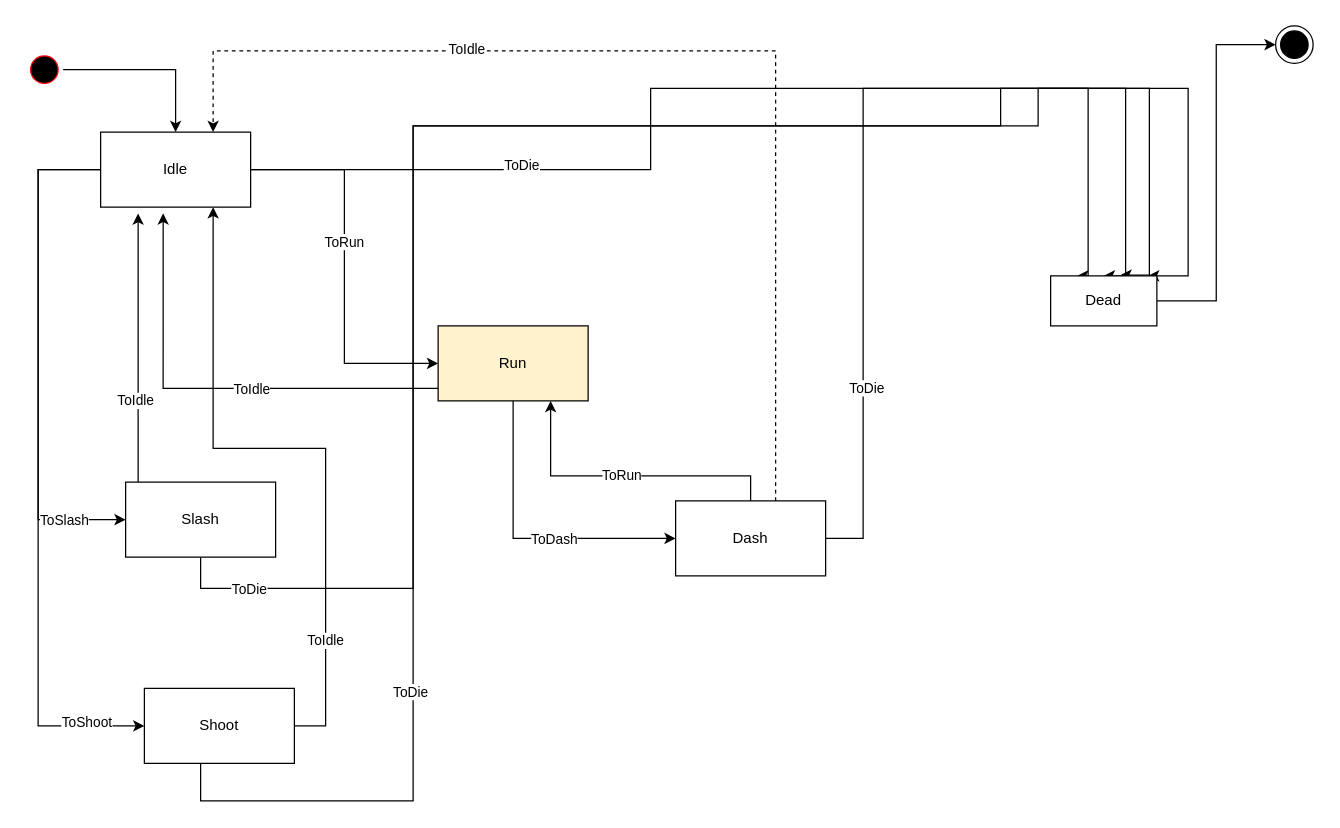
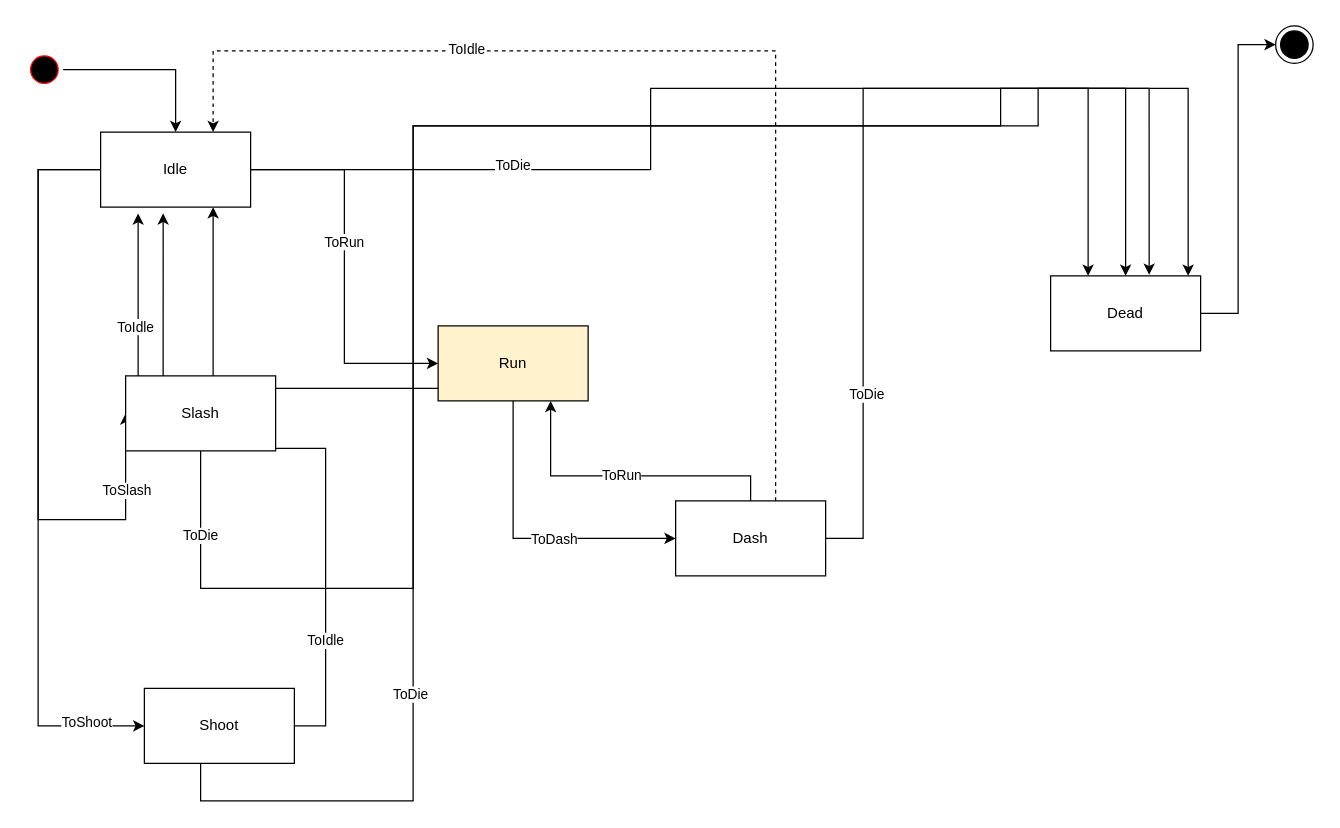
node "Dead": size 106x50 -> 150x75
node "Slash": moved (201, 519) -> (201, 413)
